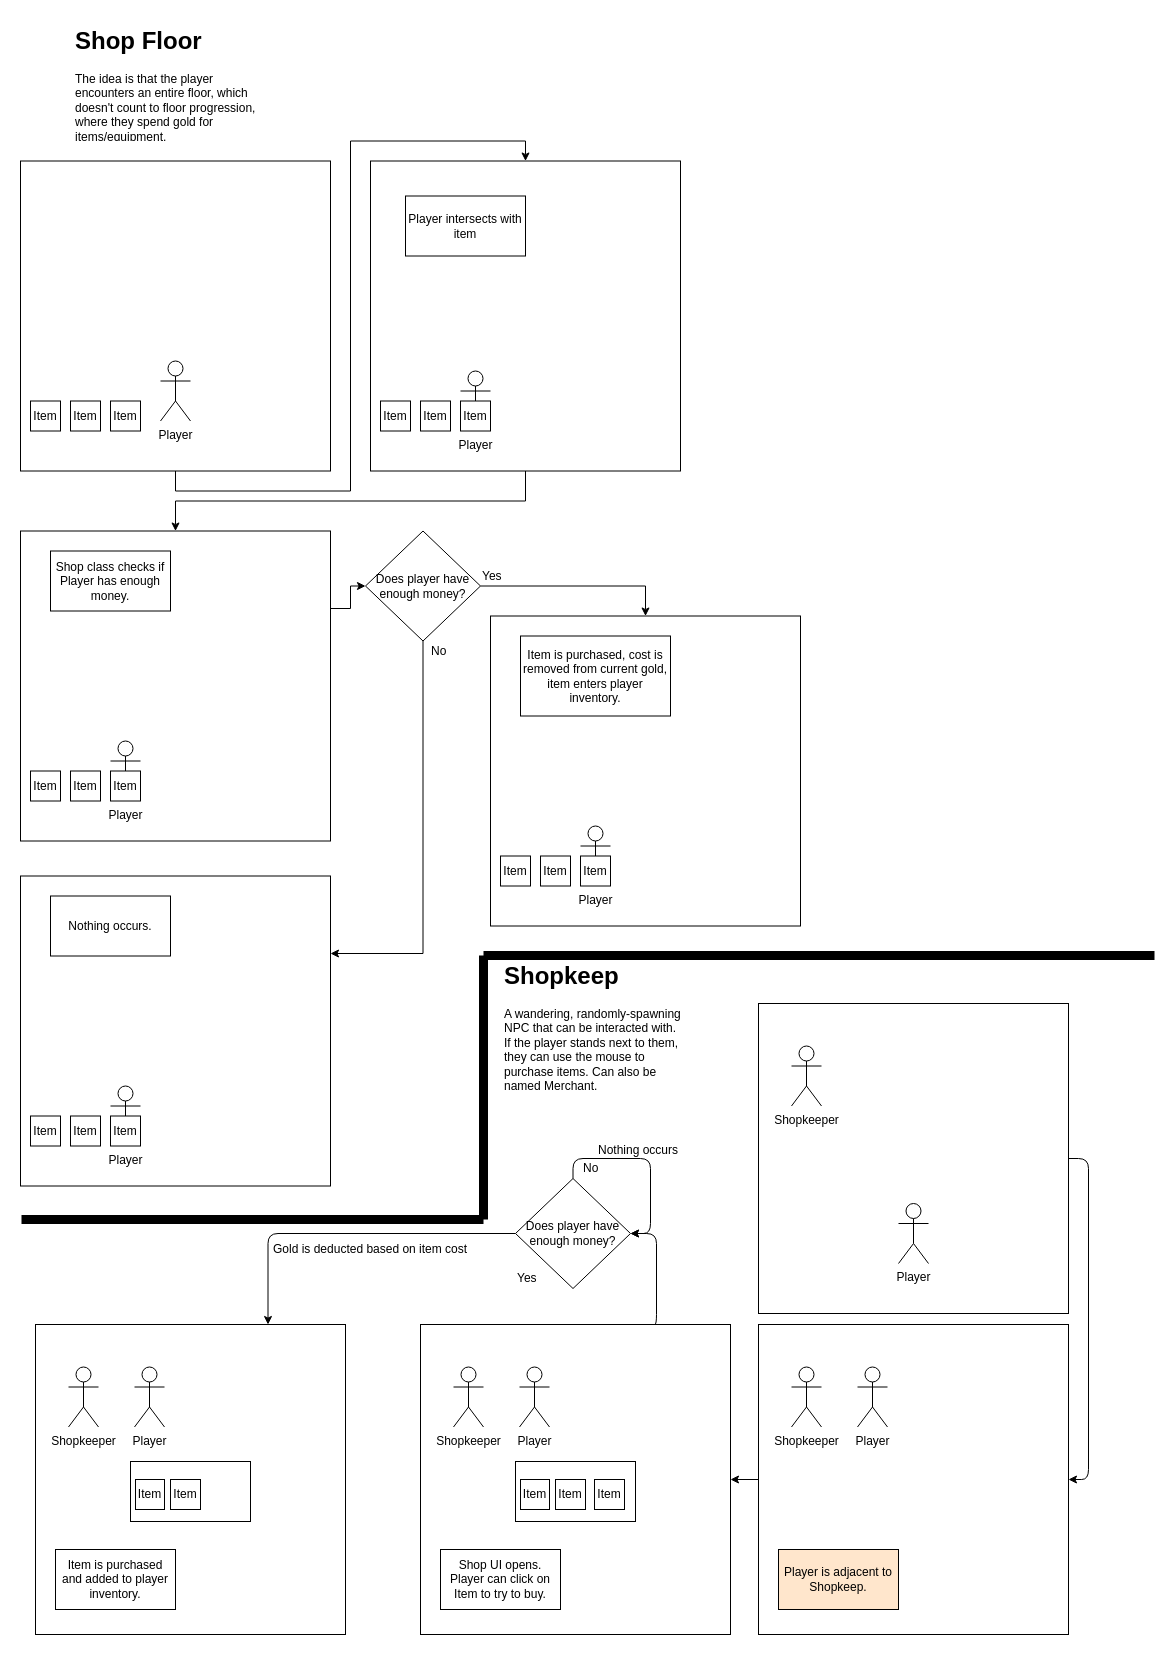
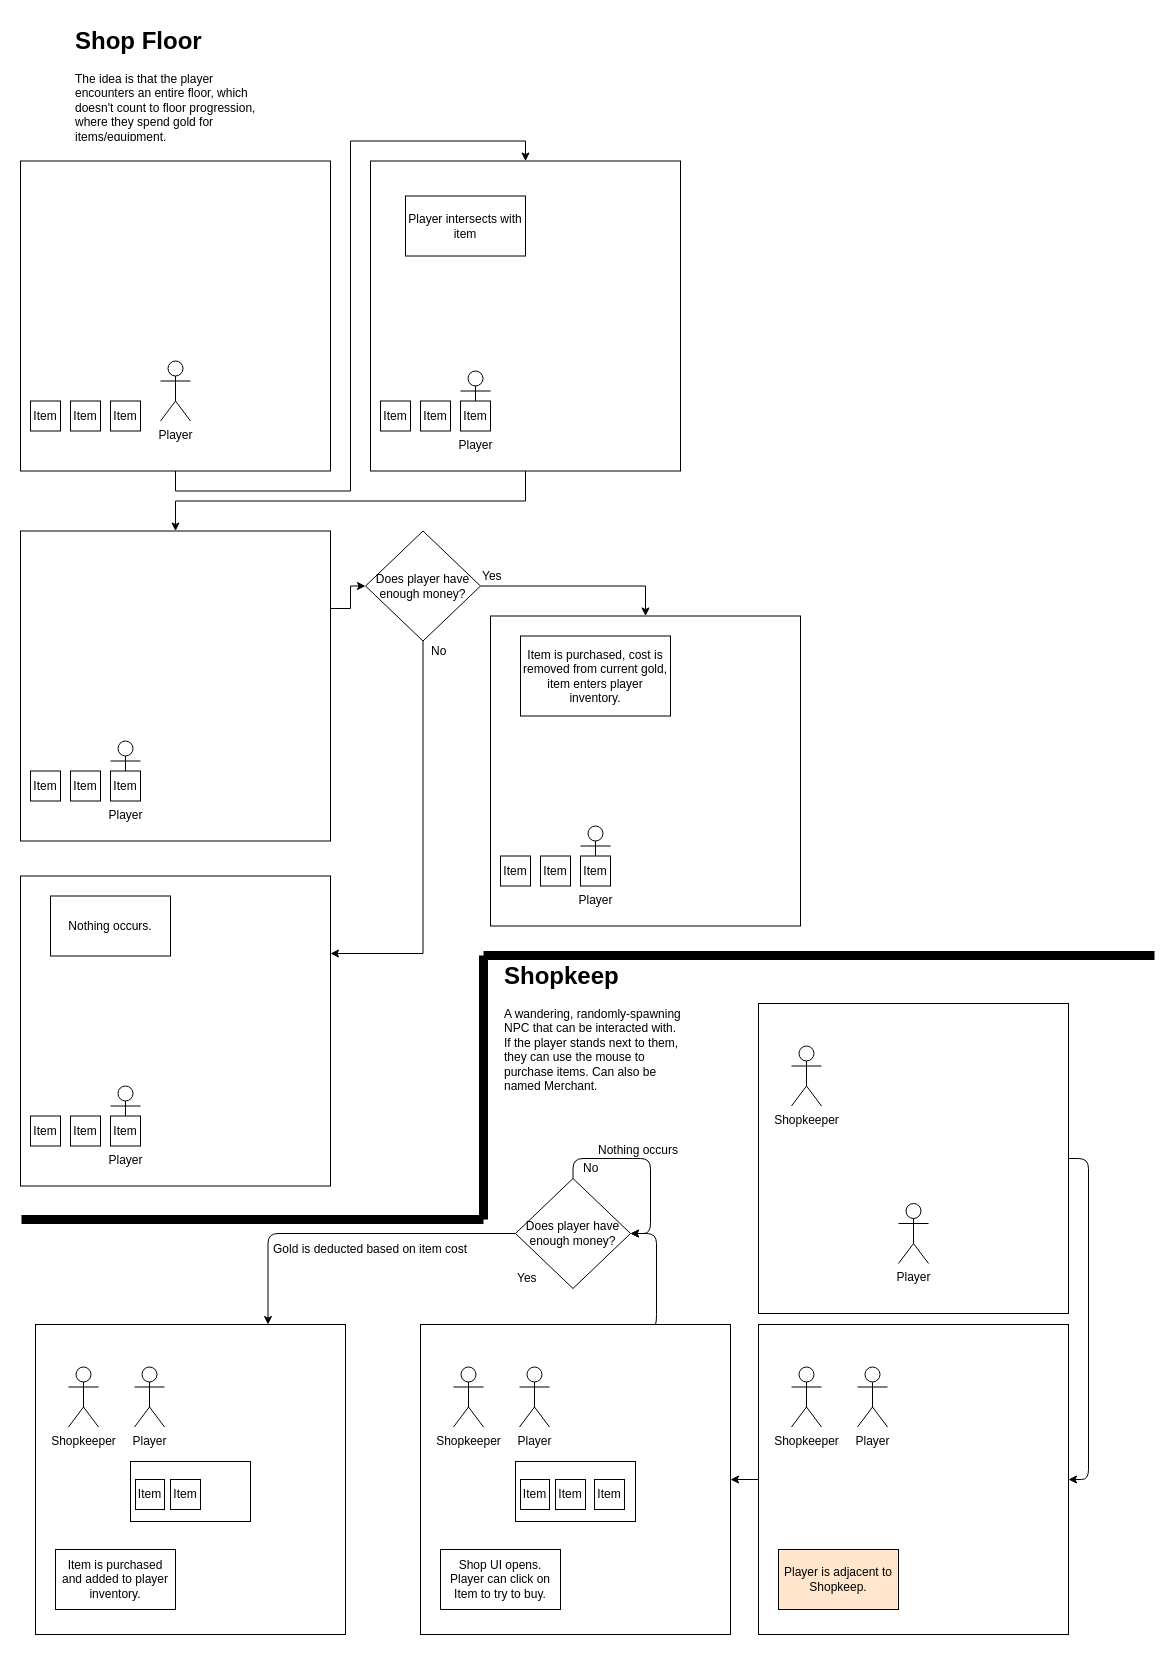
node "Shop class checks if Player has enough money.": removed
